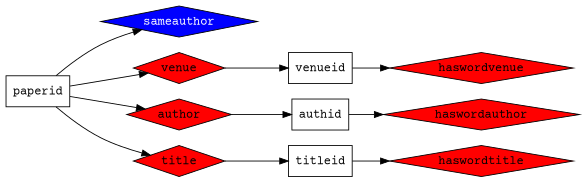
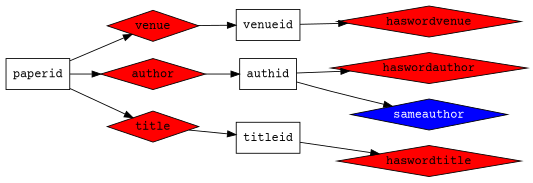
edge "paperid" -> "sameauthor": now "authid" -> "sameauthor"
